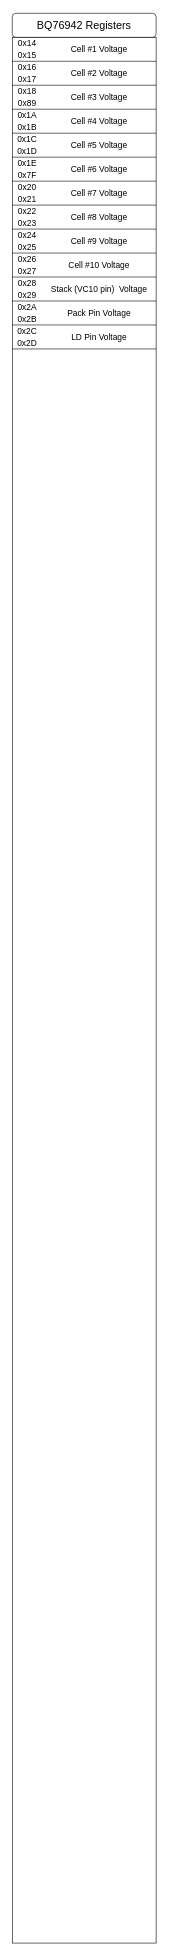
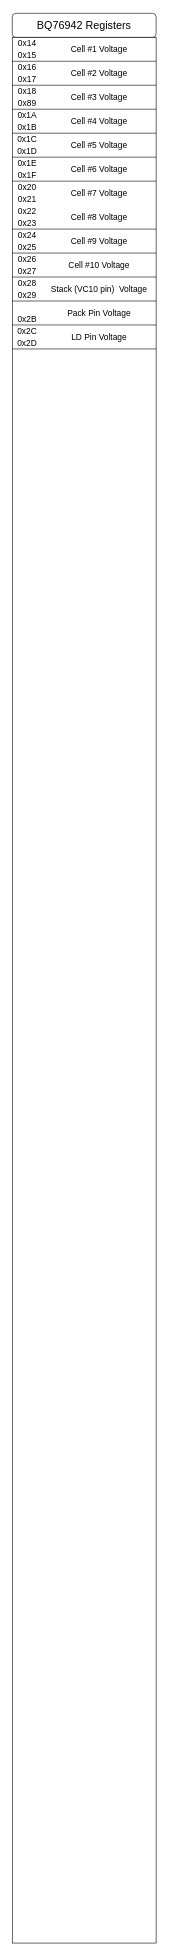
node "0x7F": label "0x7F" -> "0x1F"
edge "Cell #7 Voltage" -- "0x21": removed
node "0x2A": removed
